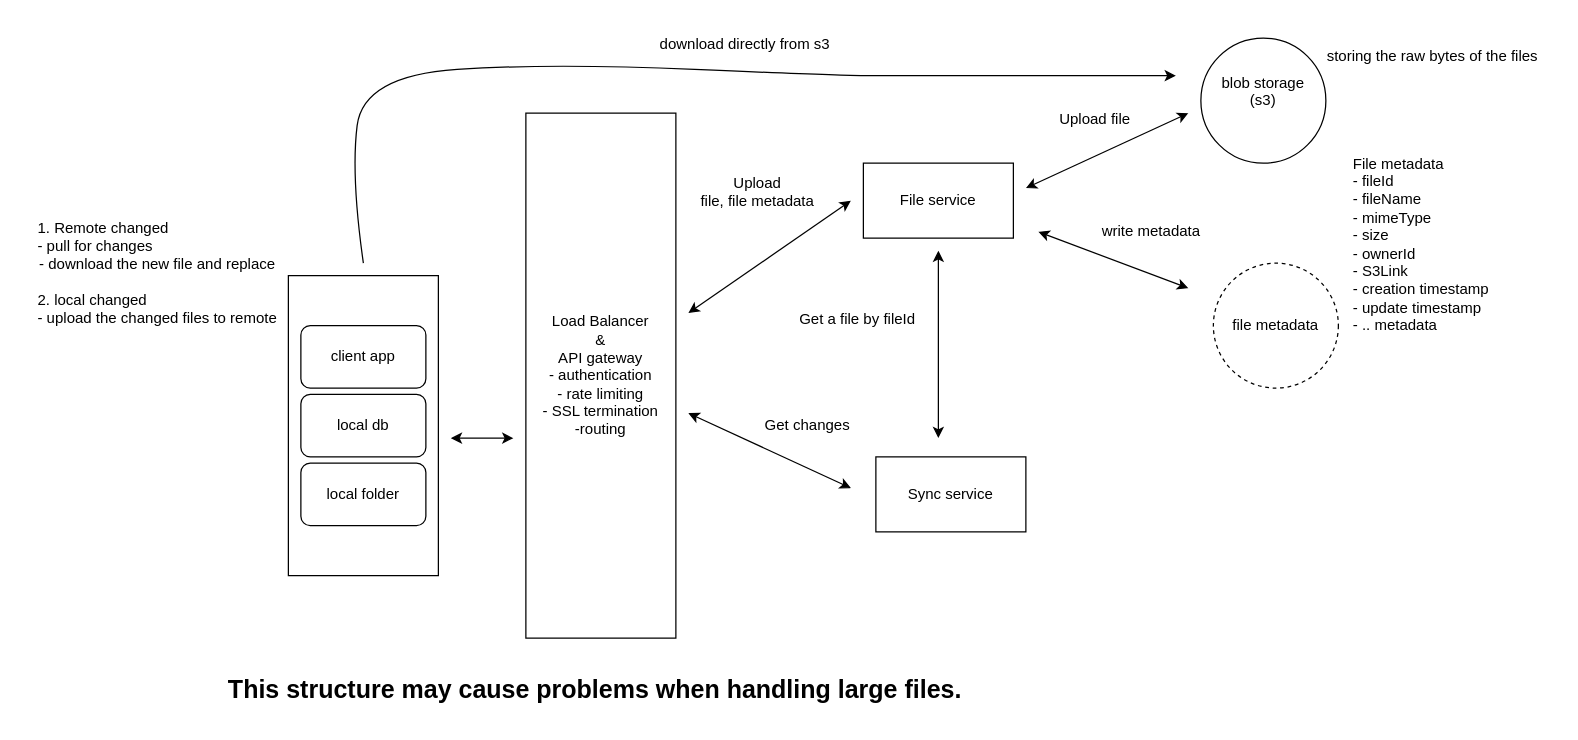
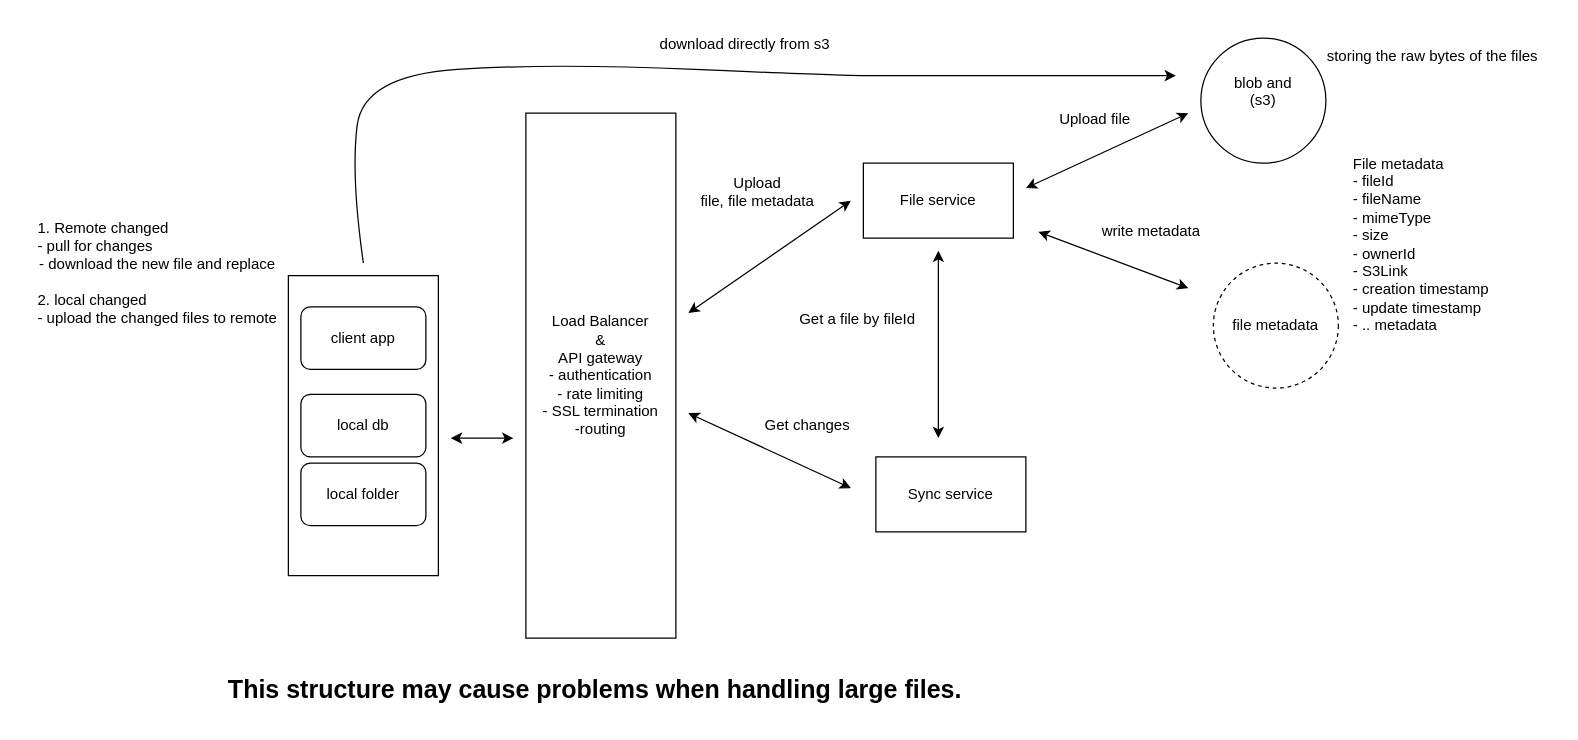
node "blob storage (s3)": label "blob storage (s3)" -> "blob and (s3)"
node "client app": moved (363, 357) -> (363, 338)
